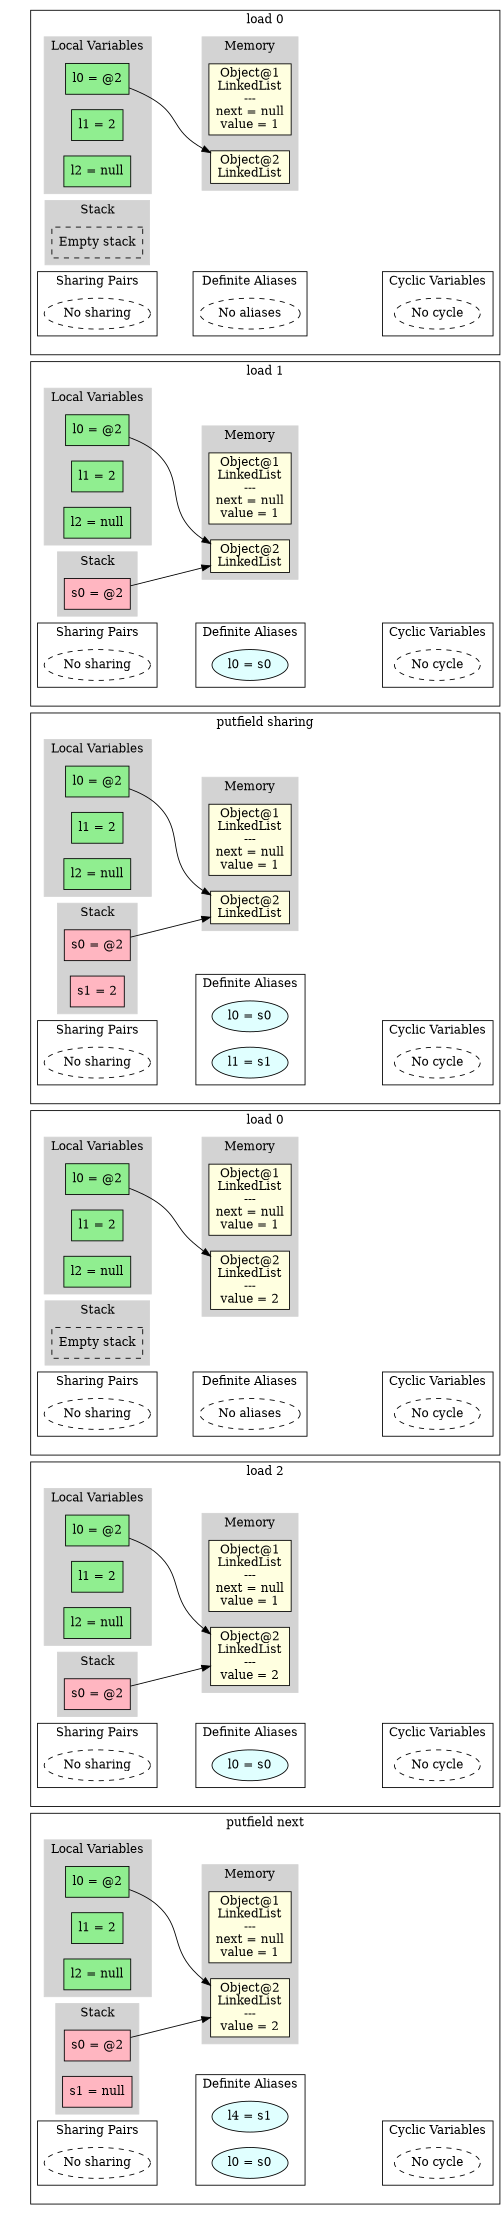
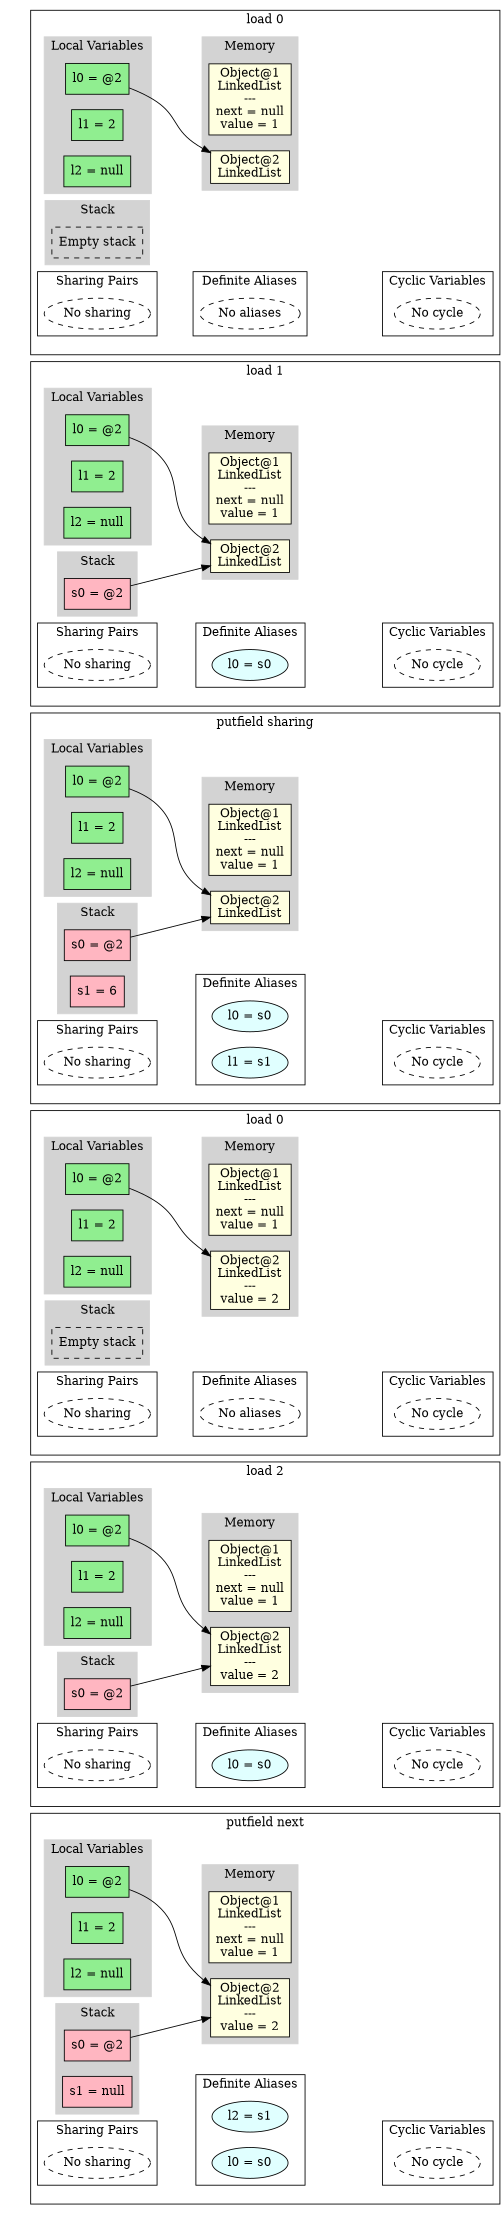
node "s1 = 2": label "s1 = 2" -> "s1 = 6"
node "l4 = s1": label "l4 = s1" -> "l2 = s1"
